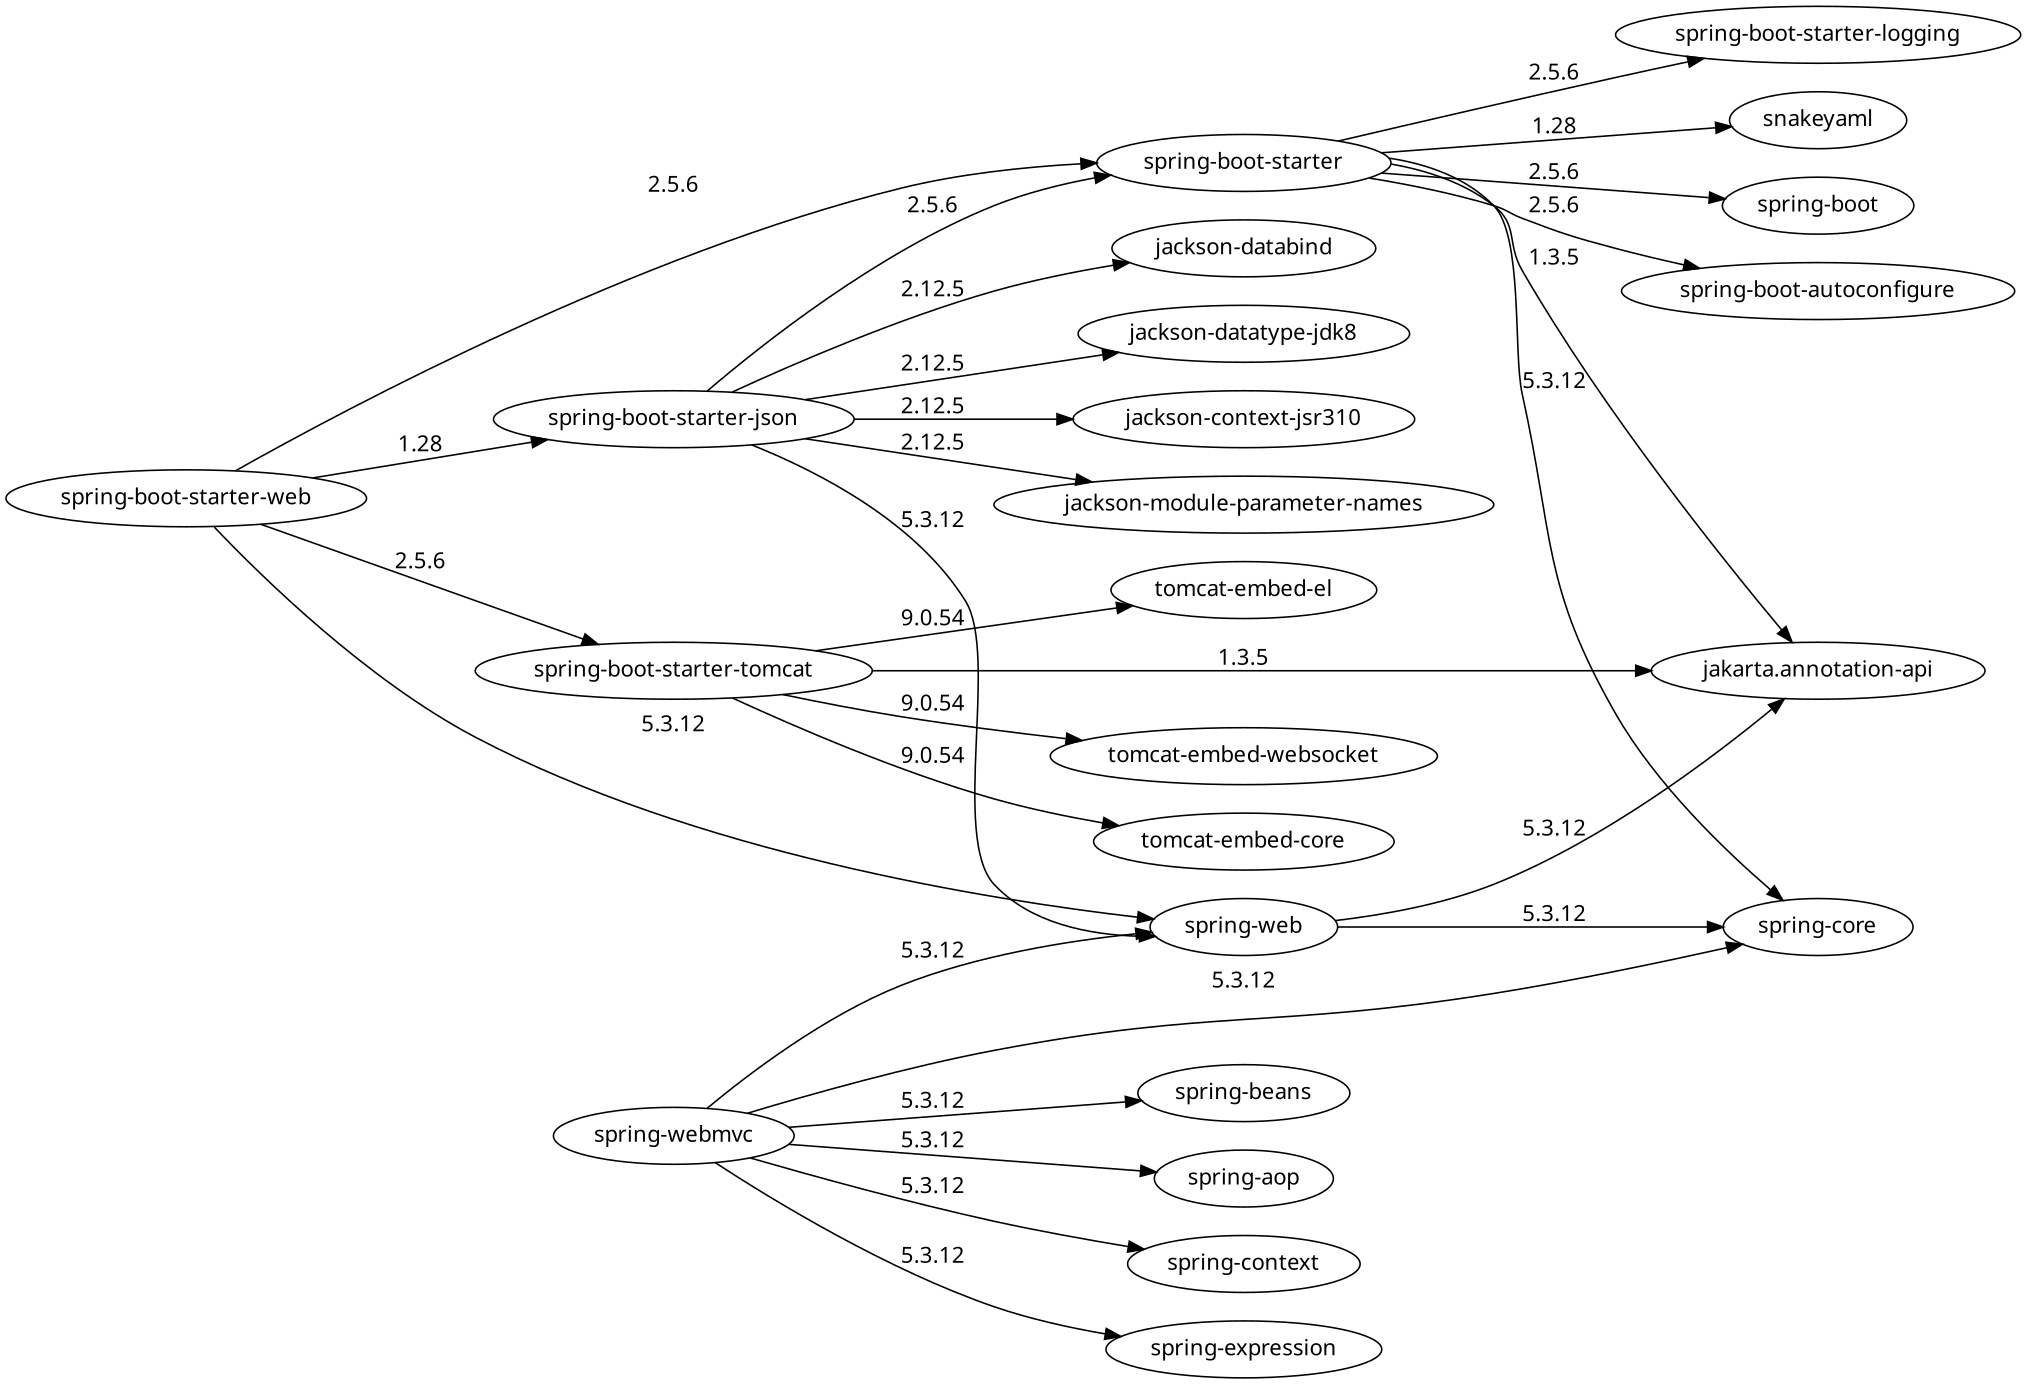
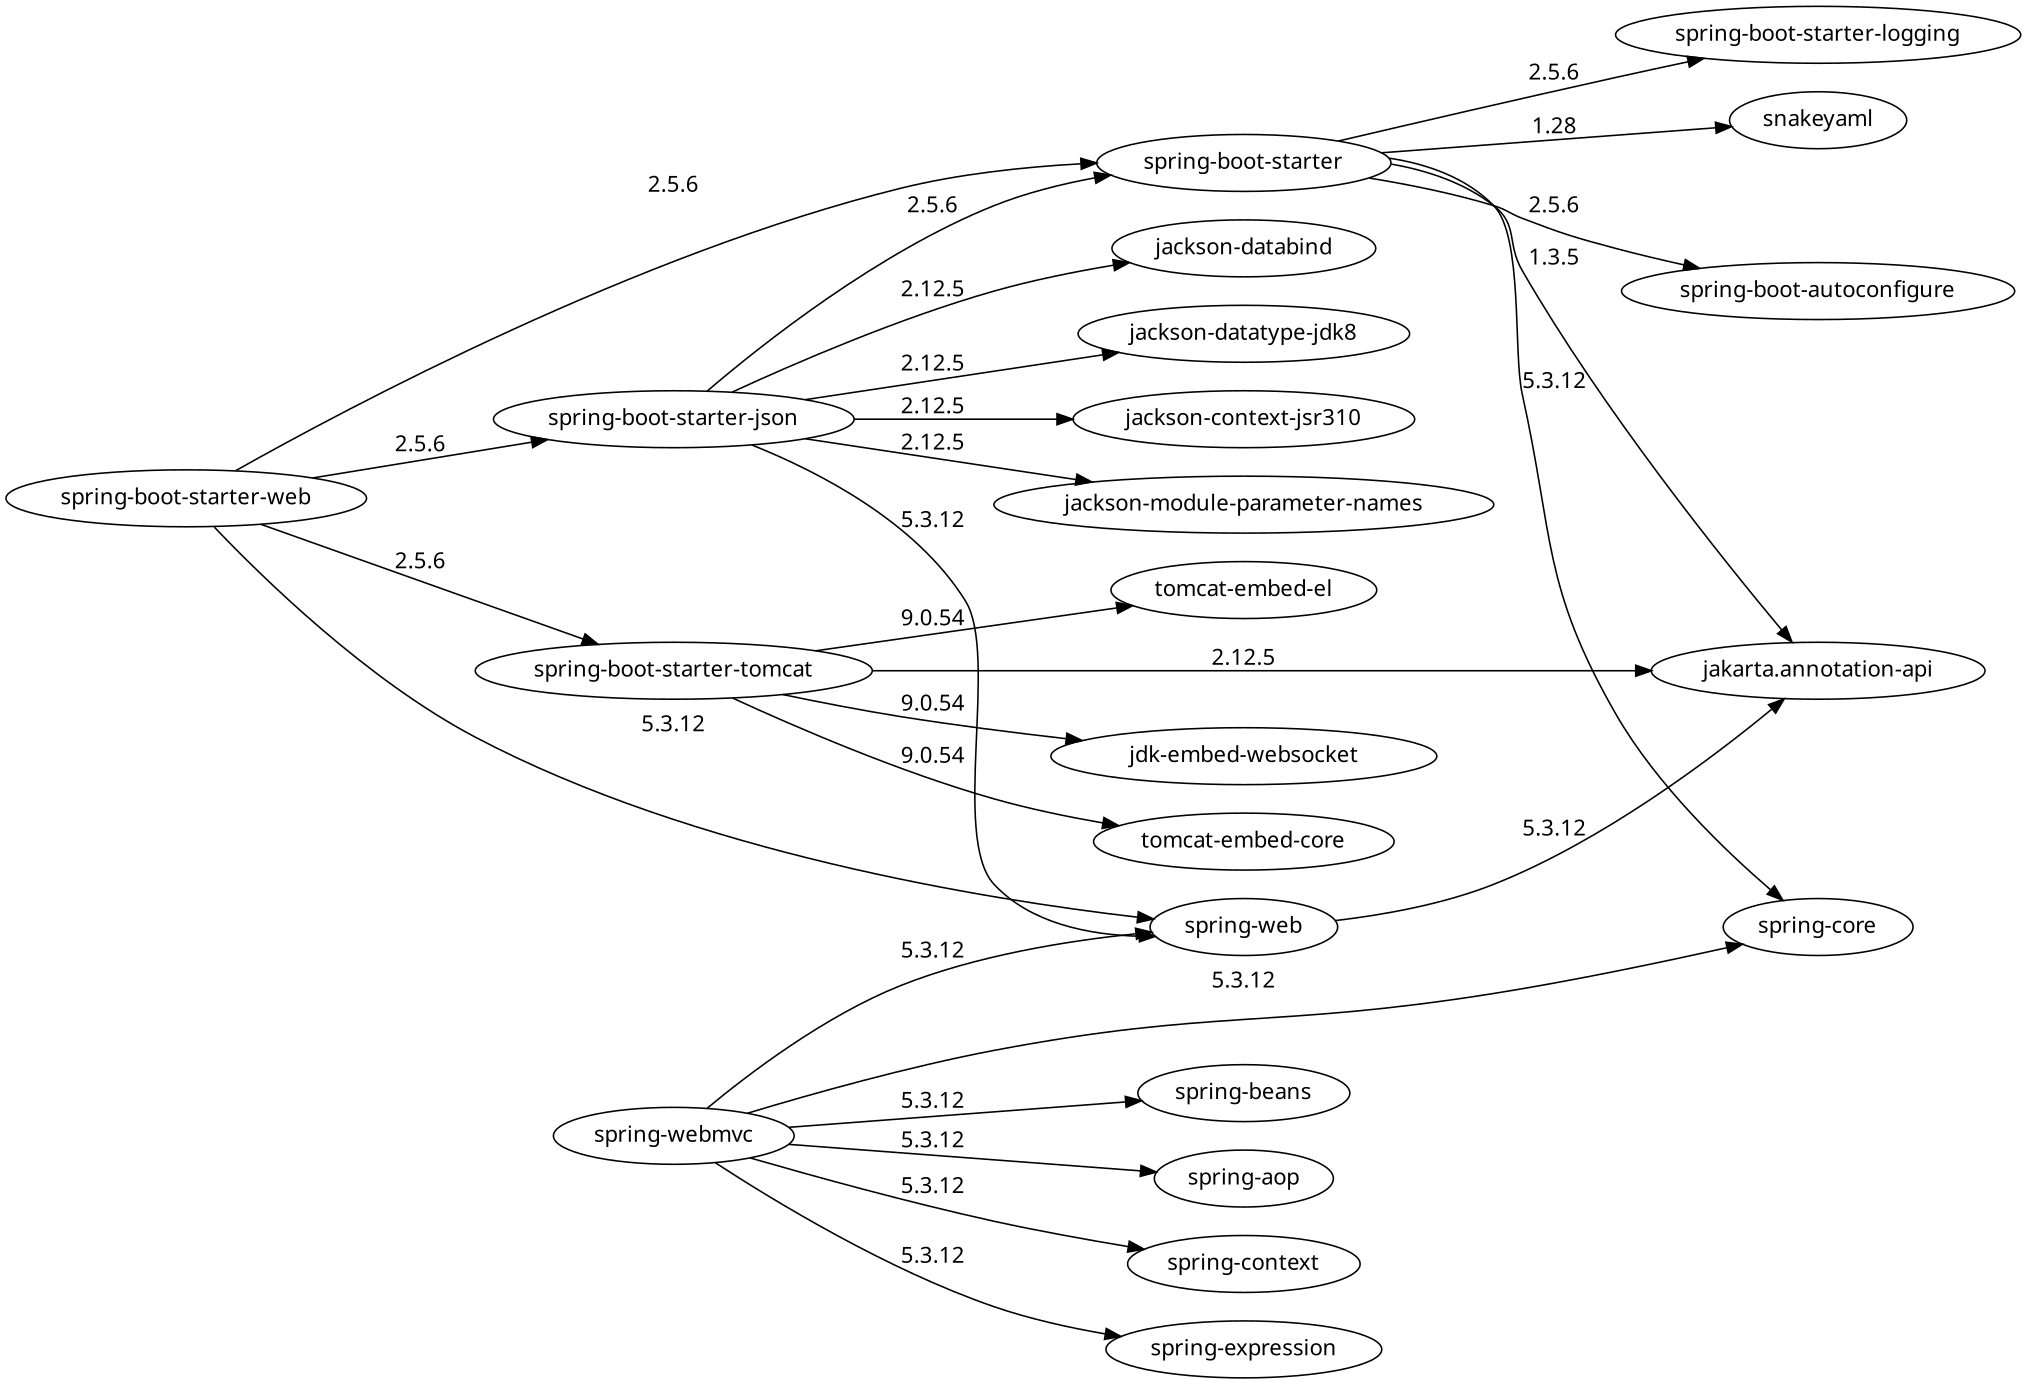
node "spring-boot": removed
edge "spring-boot-starter-web" -> "spring-boot-starter-json": label "1.28" -> "2.5.6"
edge "spring-boot-starter-tomcat" -> "jakarta.annotation-api": label "1.3.5" -> "2.12.5"
node "tomcat-embed-websocket": label "tomcat-embed-websocket" -> "jdk-embed-websocket"
edge "spring-web" -> "spring-core": removed, label "5.3.12"
